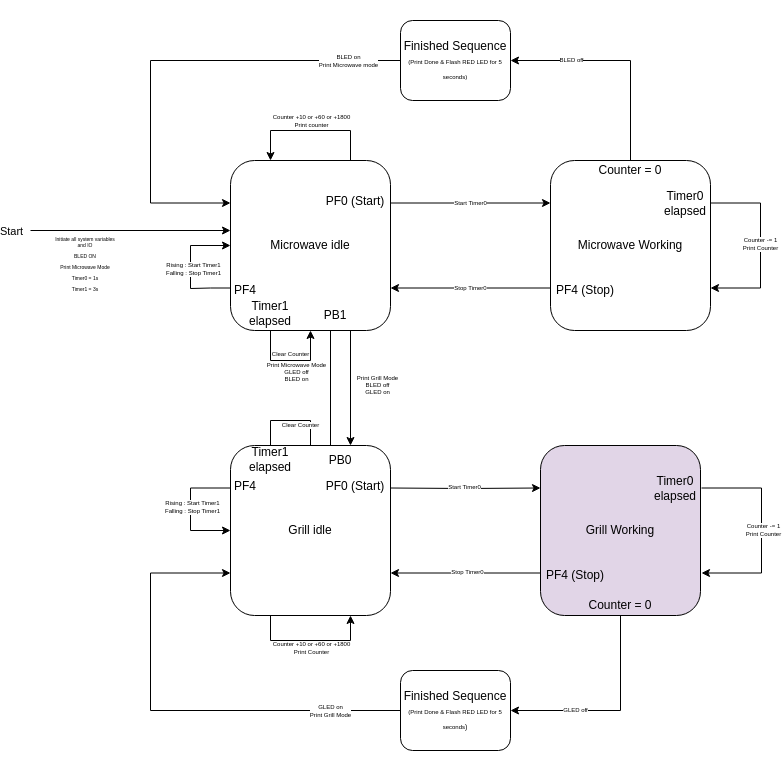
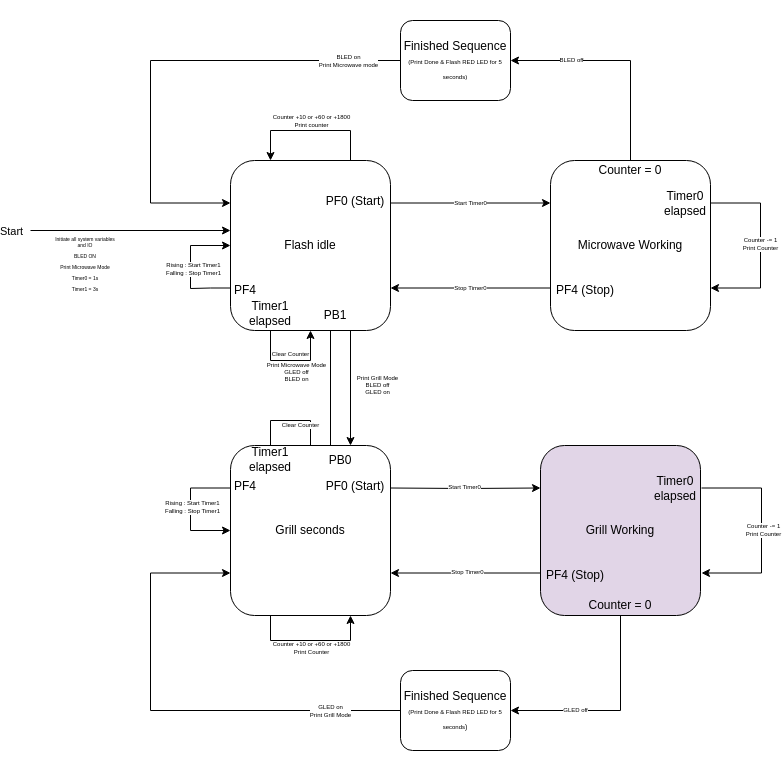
node "Microwave idle": label "Microwave idle" -> "Flash idle"
node "Grill idle": label "Grill idle" -> "Grill seconds"
